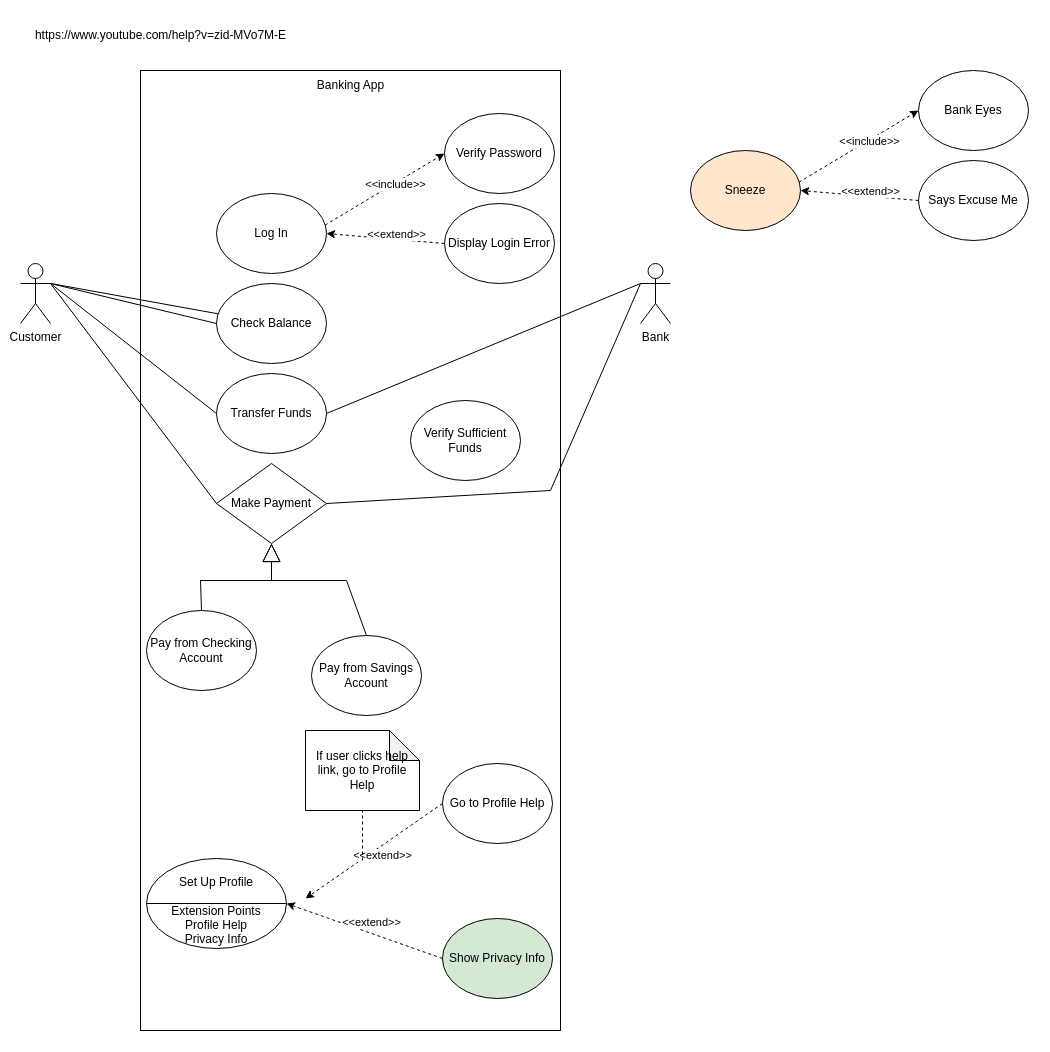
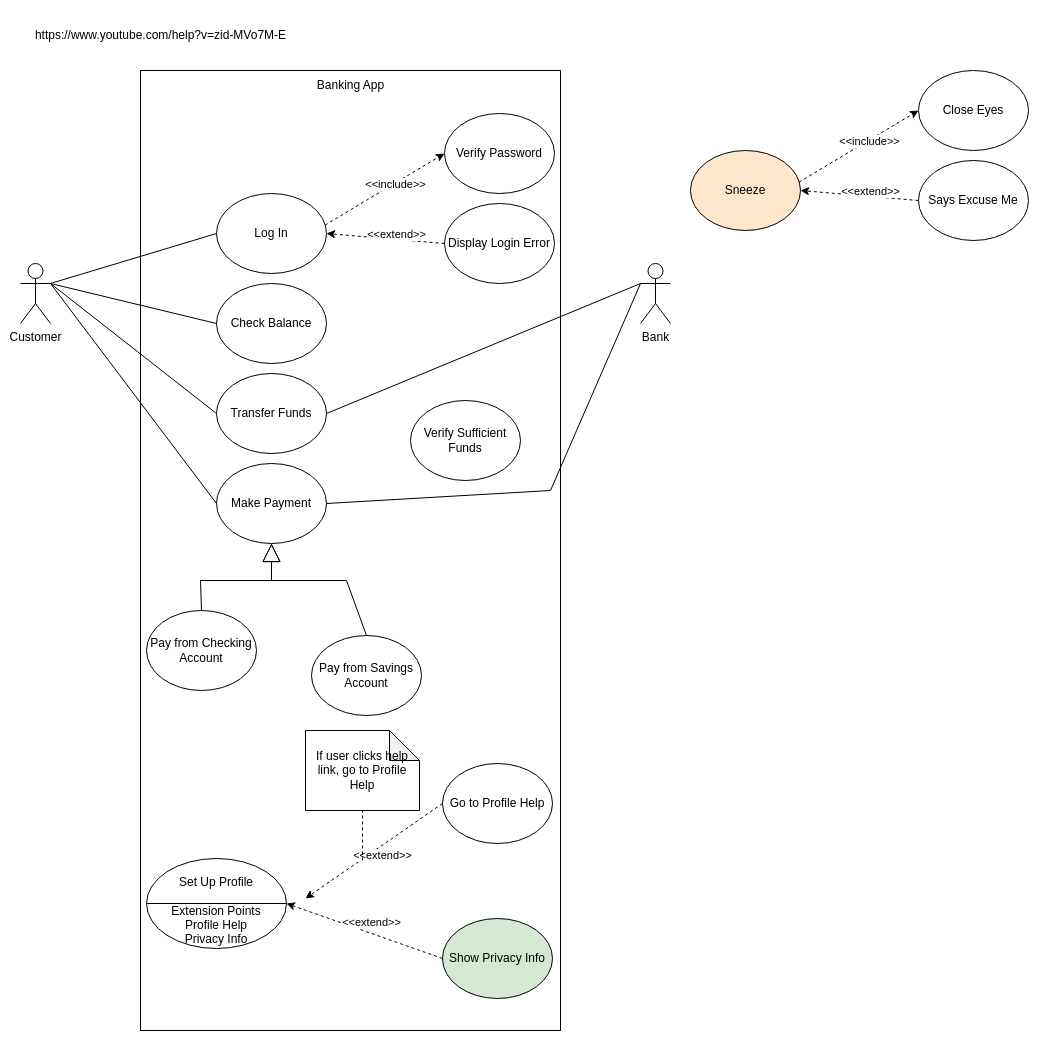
node "Bank Eyes": label "Bank Eyes" -> "Close Eyes"
edge "Customer" -- "Check Balance": now "Customer" -- "Log In"
node "Make Payment": shape diamond -> ellipse
